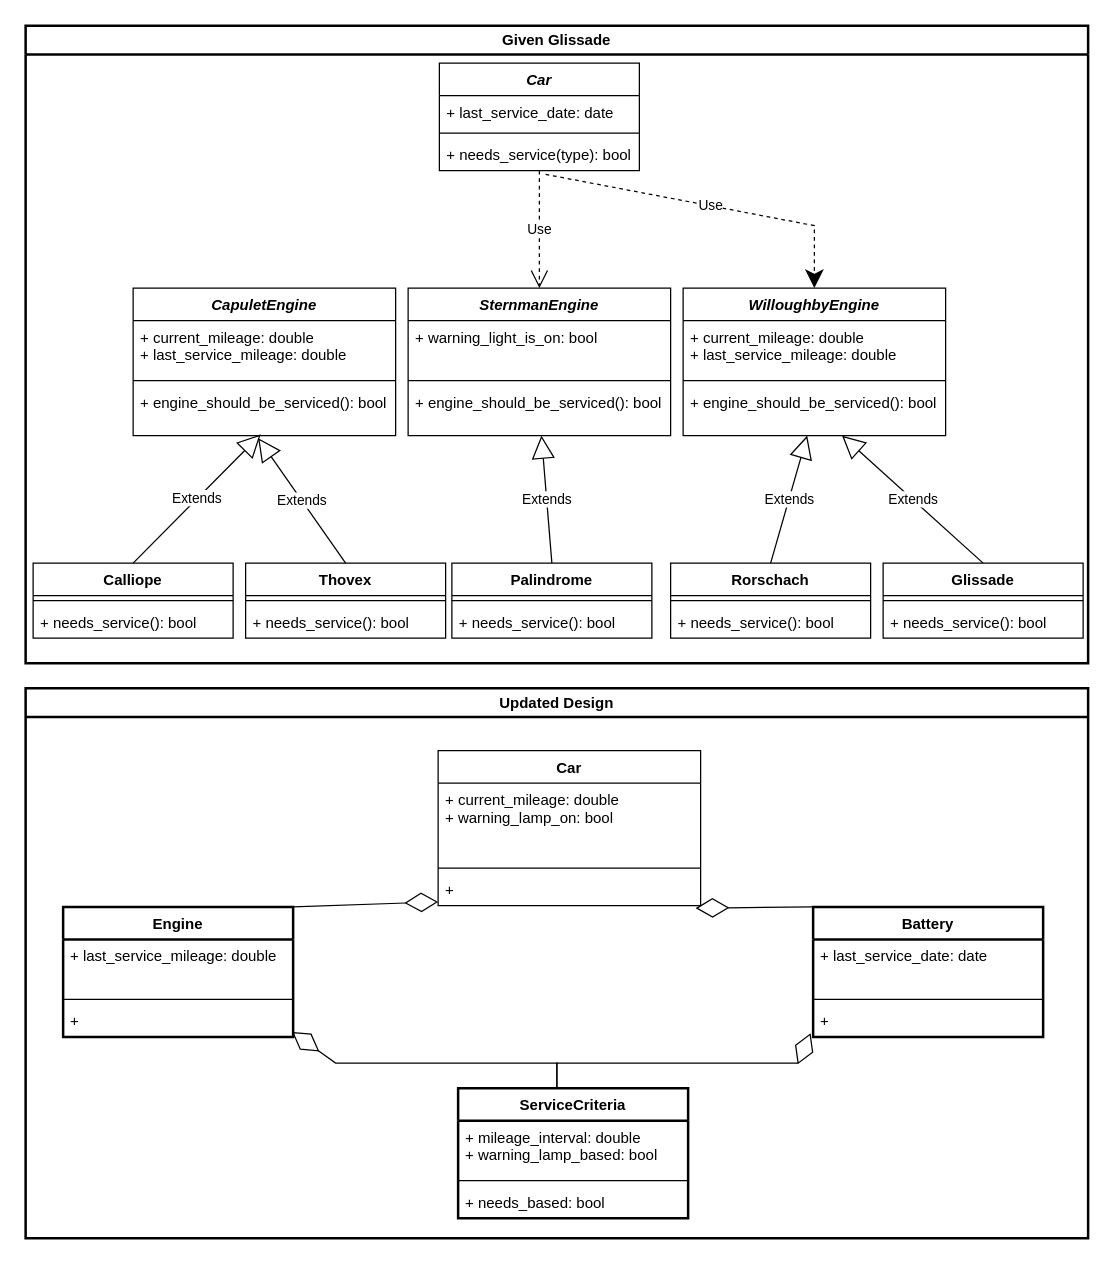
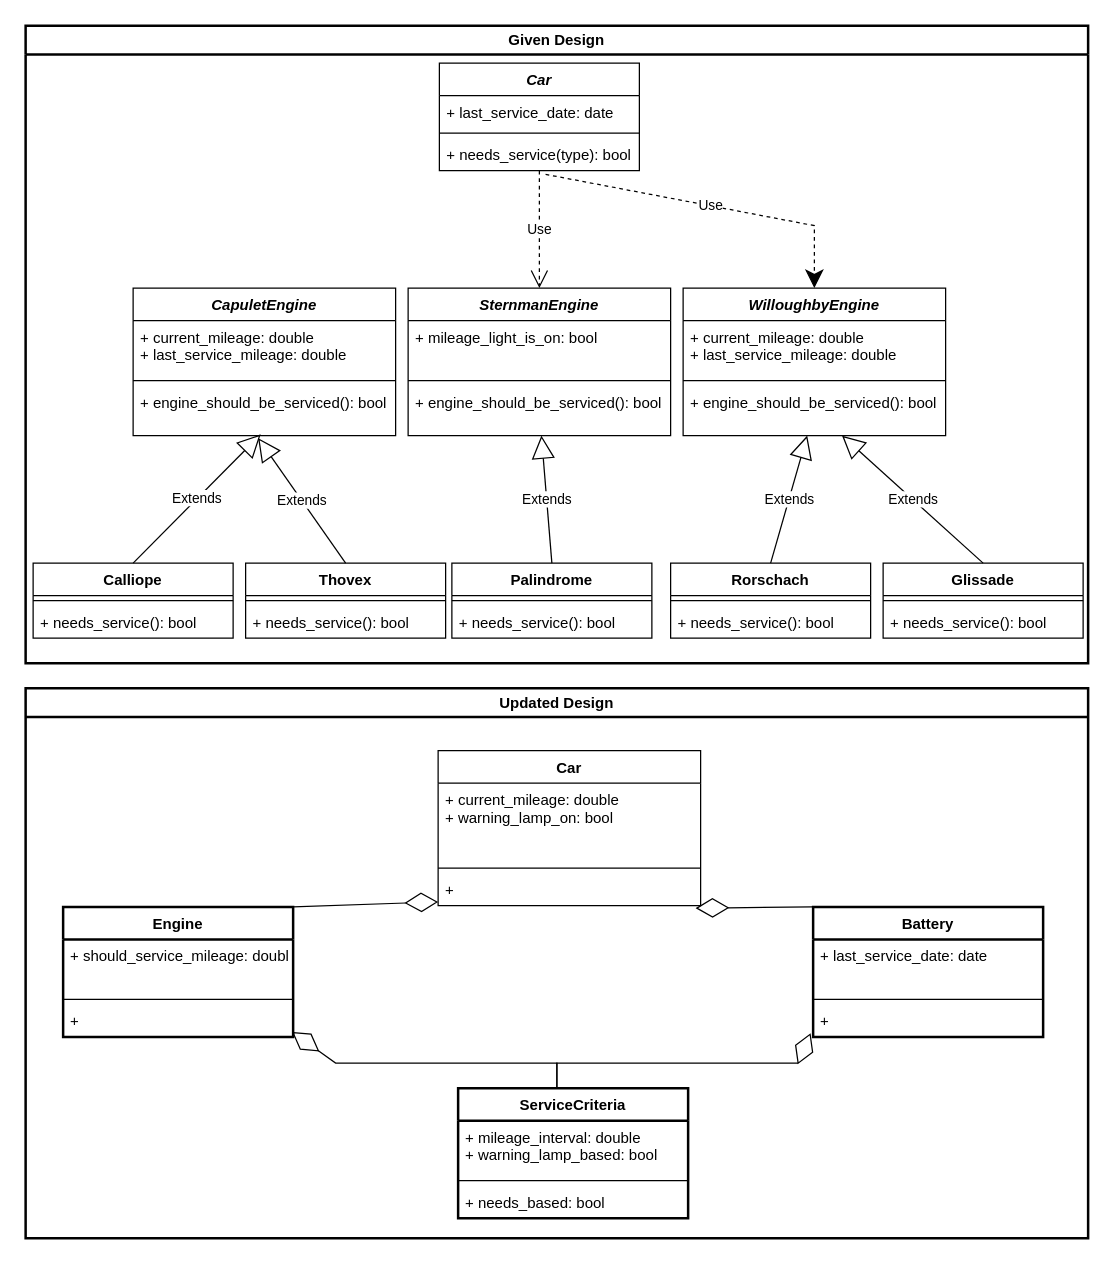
node "Given Glissade": label "Given Glissade" -> "Given Design"
node "+ warning_light_is_on: bool": label "+ warning_light_is_on: bool" -> "+ mileage_light_is_on: bool"
node "+ last_service_mileage: double": label "+ last_service_mileage: double" -> "+ should_service_mileage: double"
